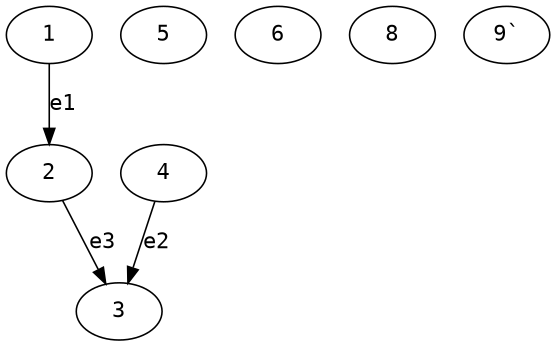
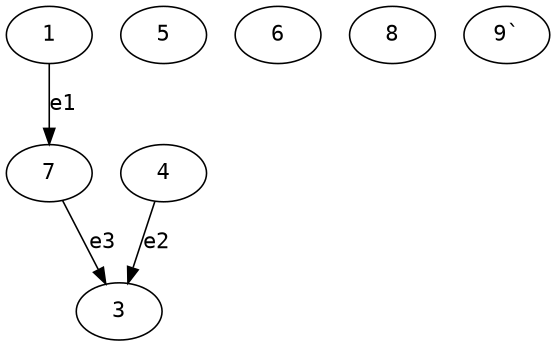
node "2": label "2" -> "7"
